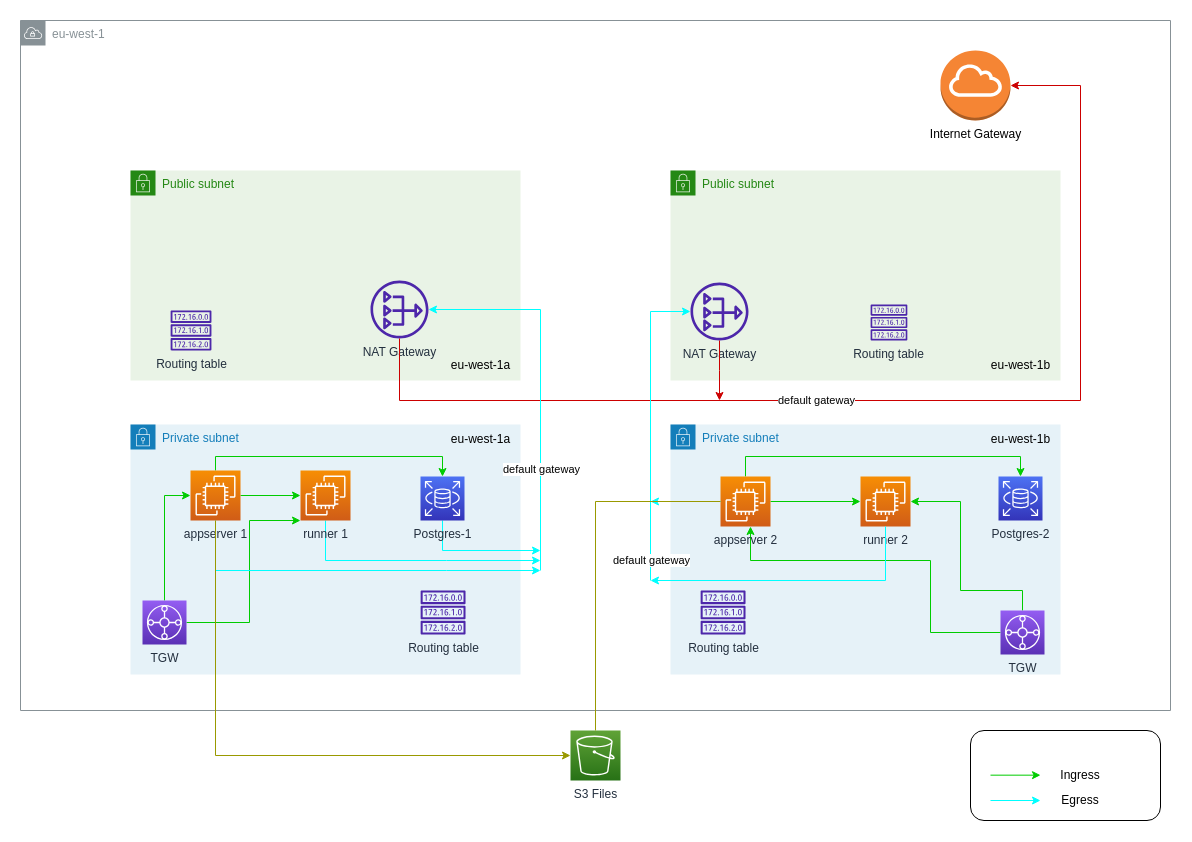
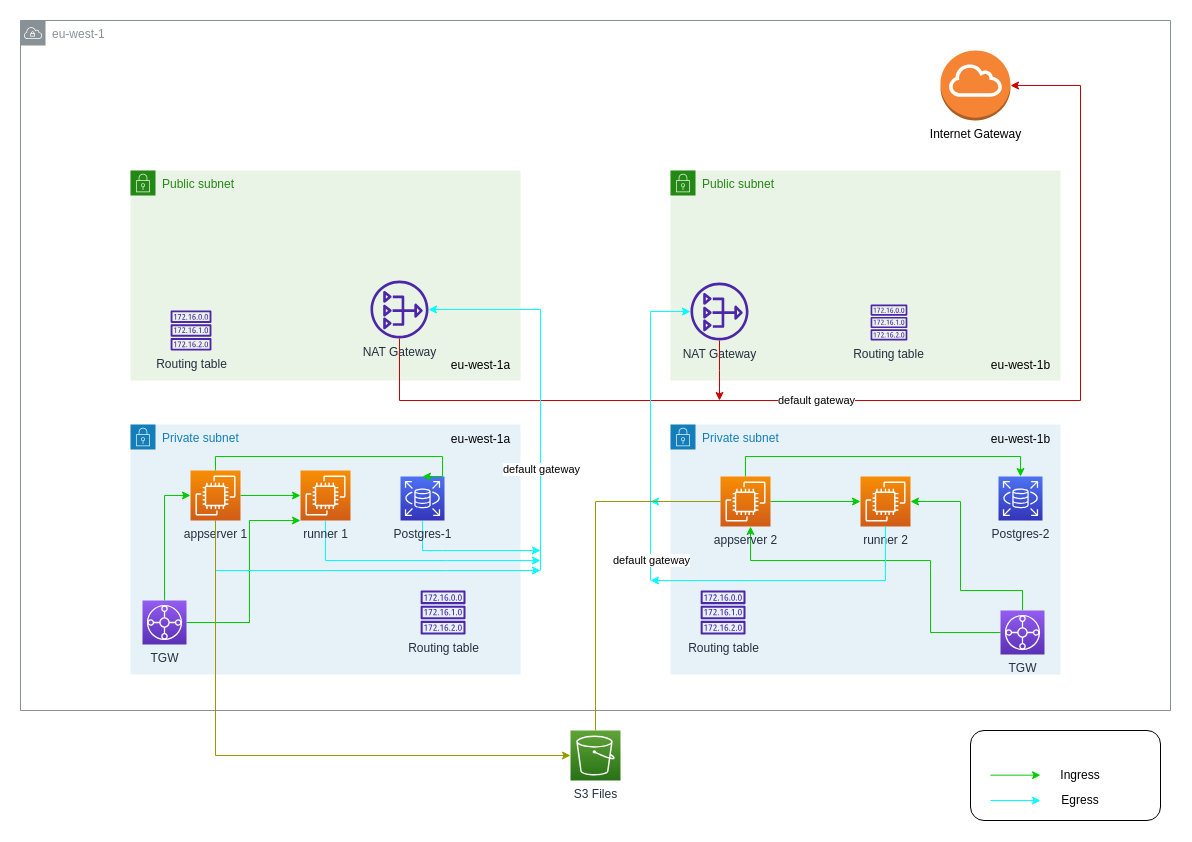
node "Postgres-1": moved (443, 499) -> (423, 499)
